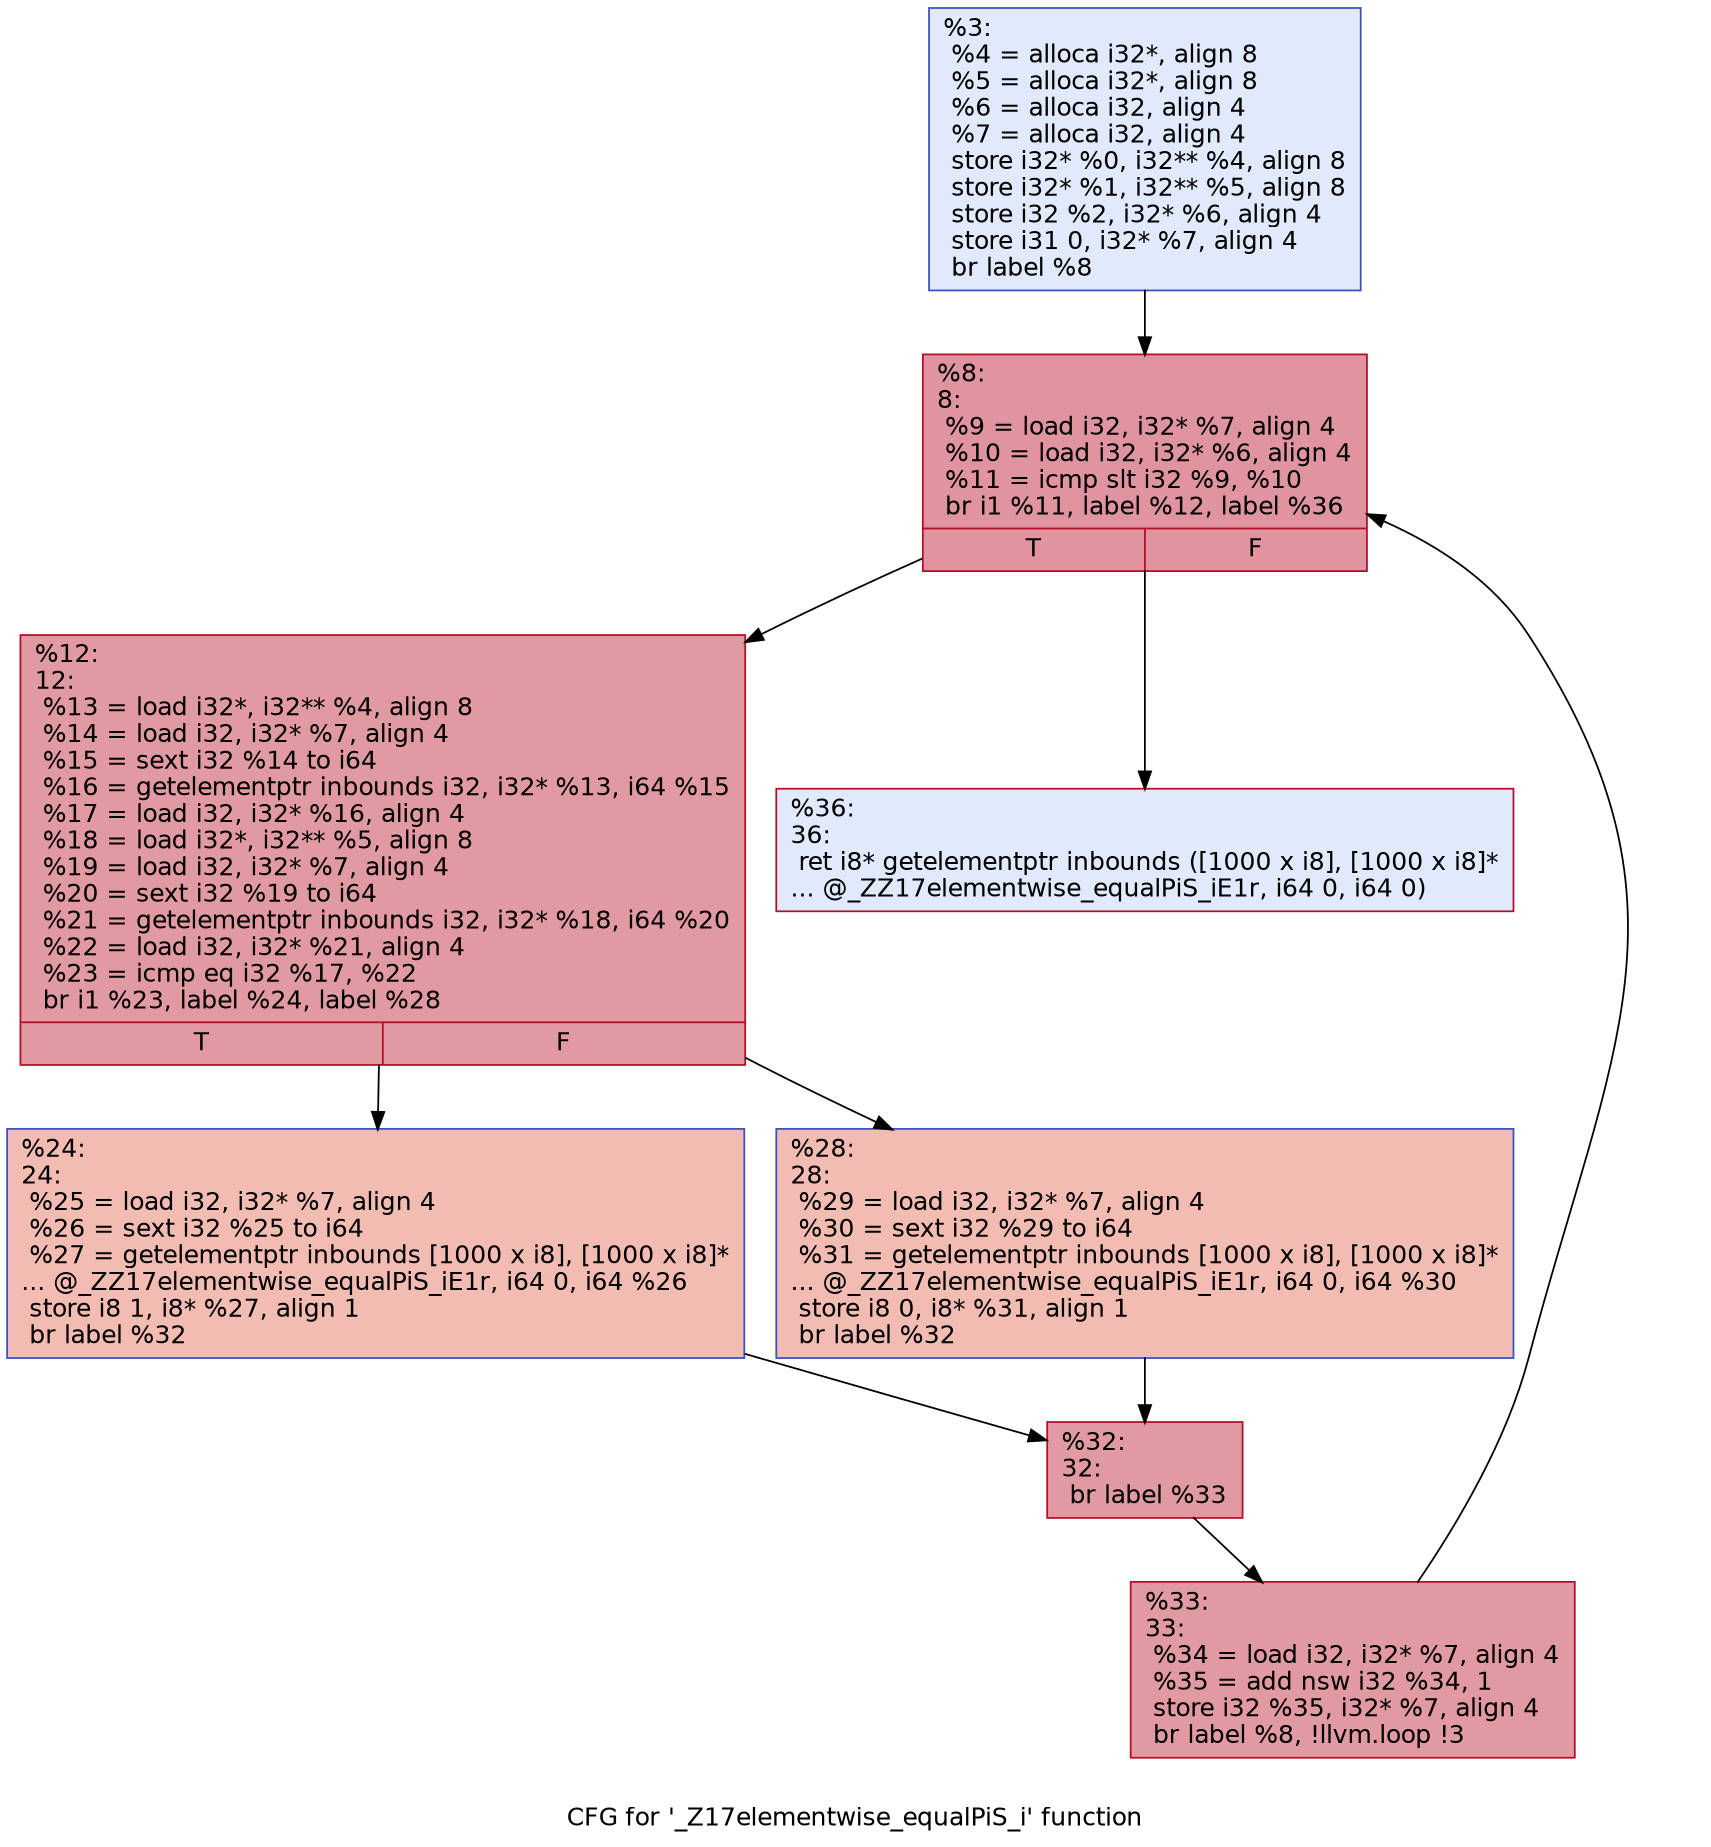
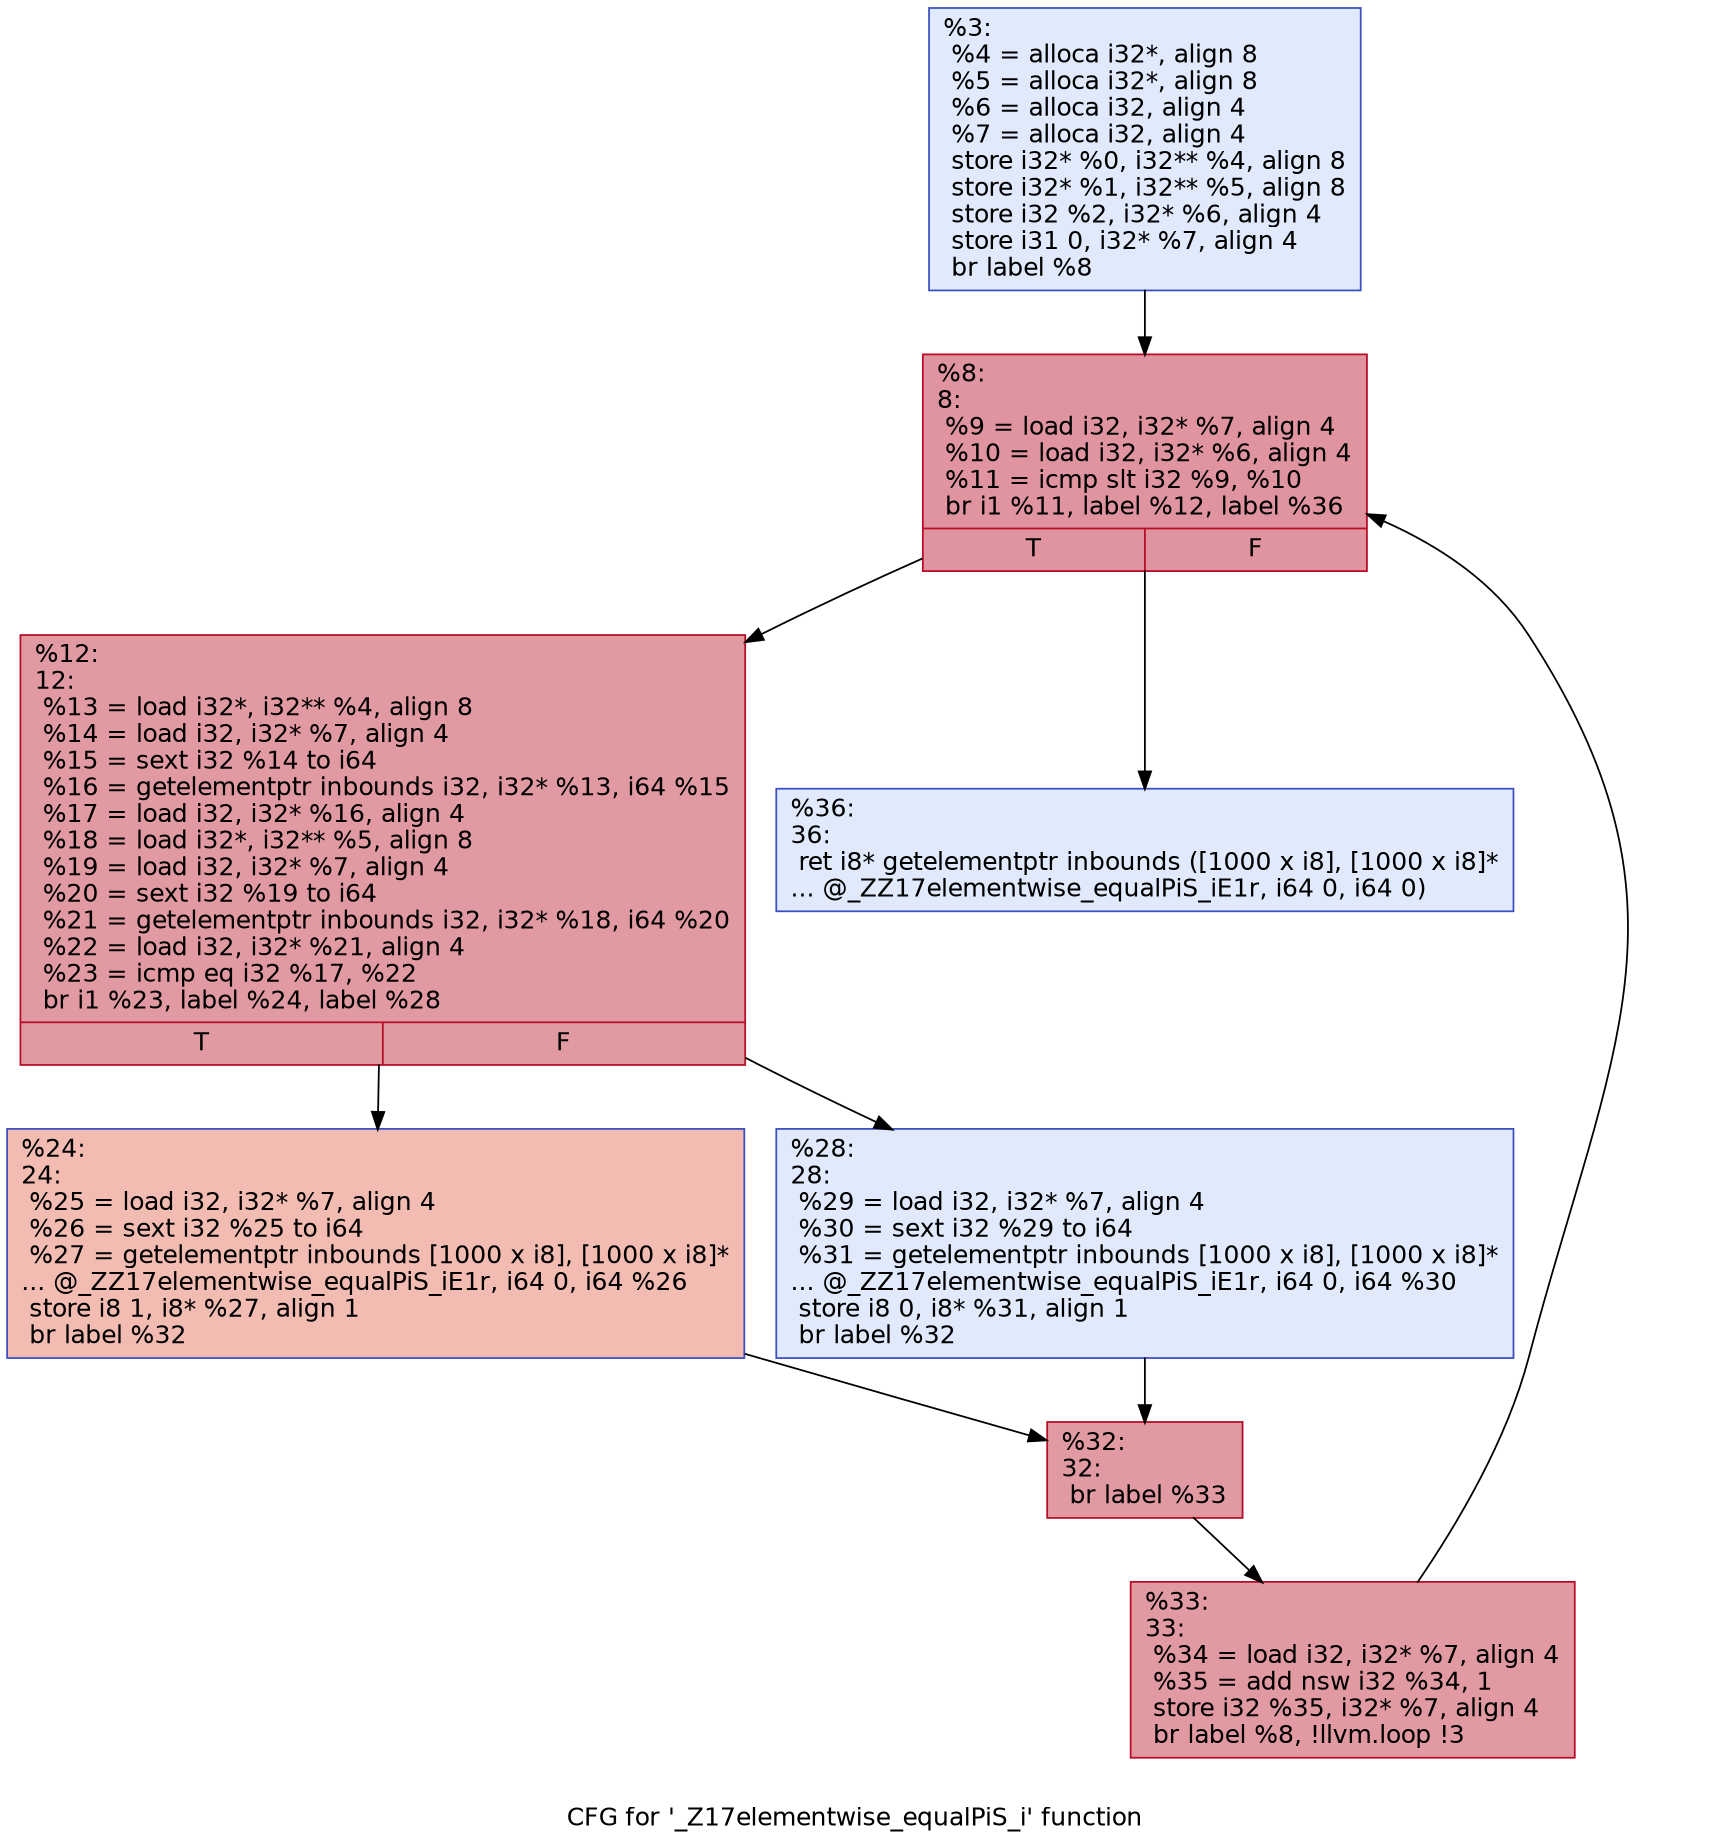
node "%36:": color #b70d28ff -> #3d50c3ff
node "%28:": fillcolor #e1675170 -> #b9d0f970
